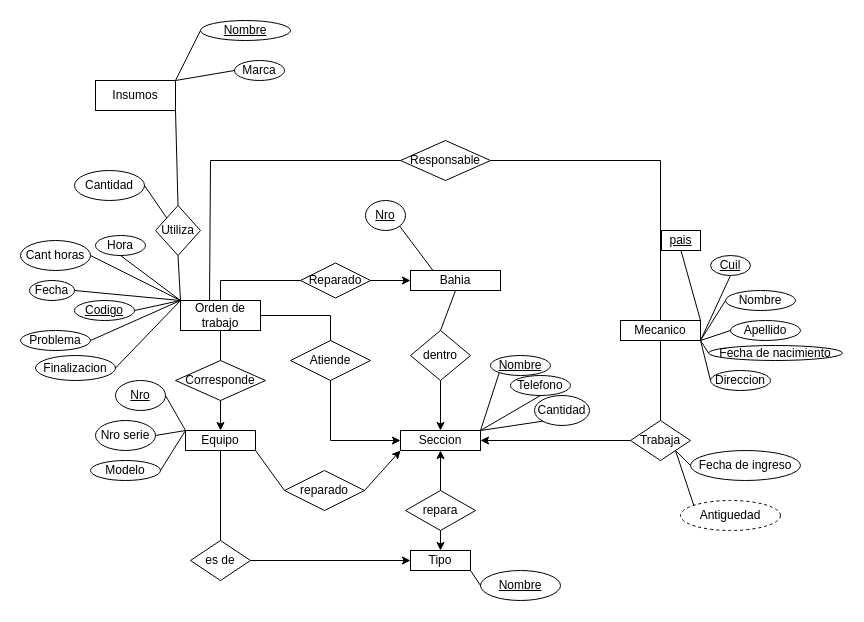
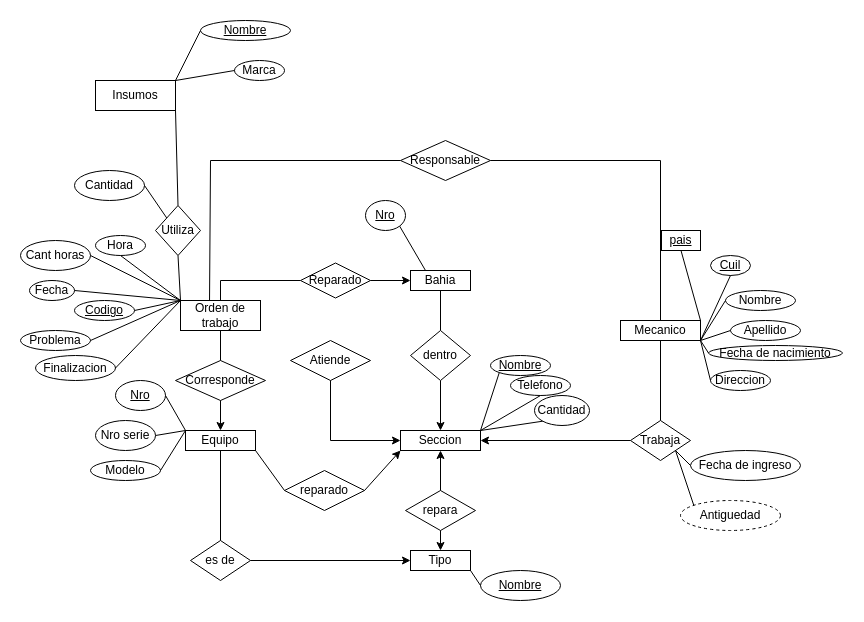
node "Bahia": size 90x20 -> 60x20
edge "Orden de trabajo" -- "Atiende": removed
